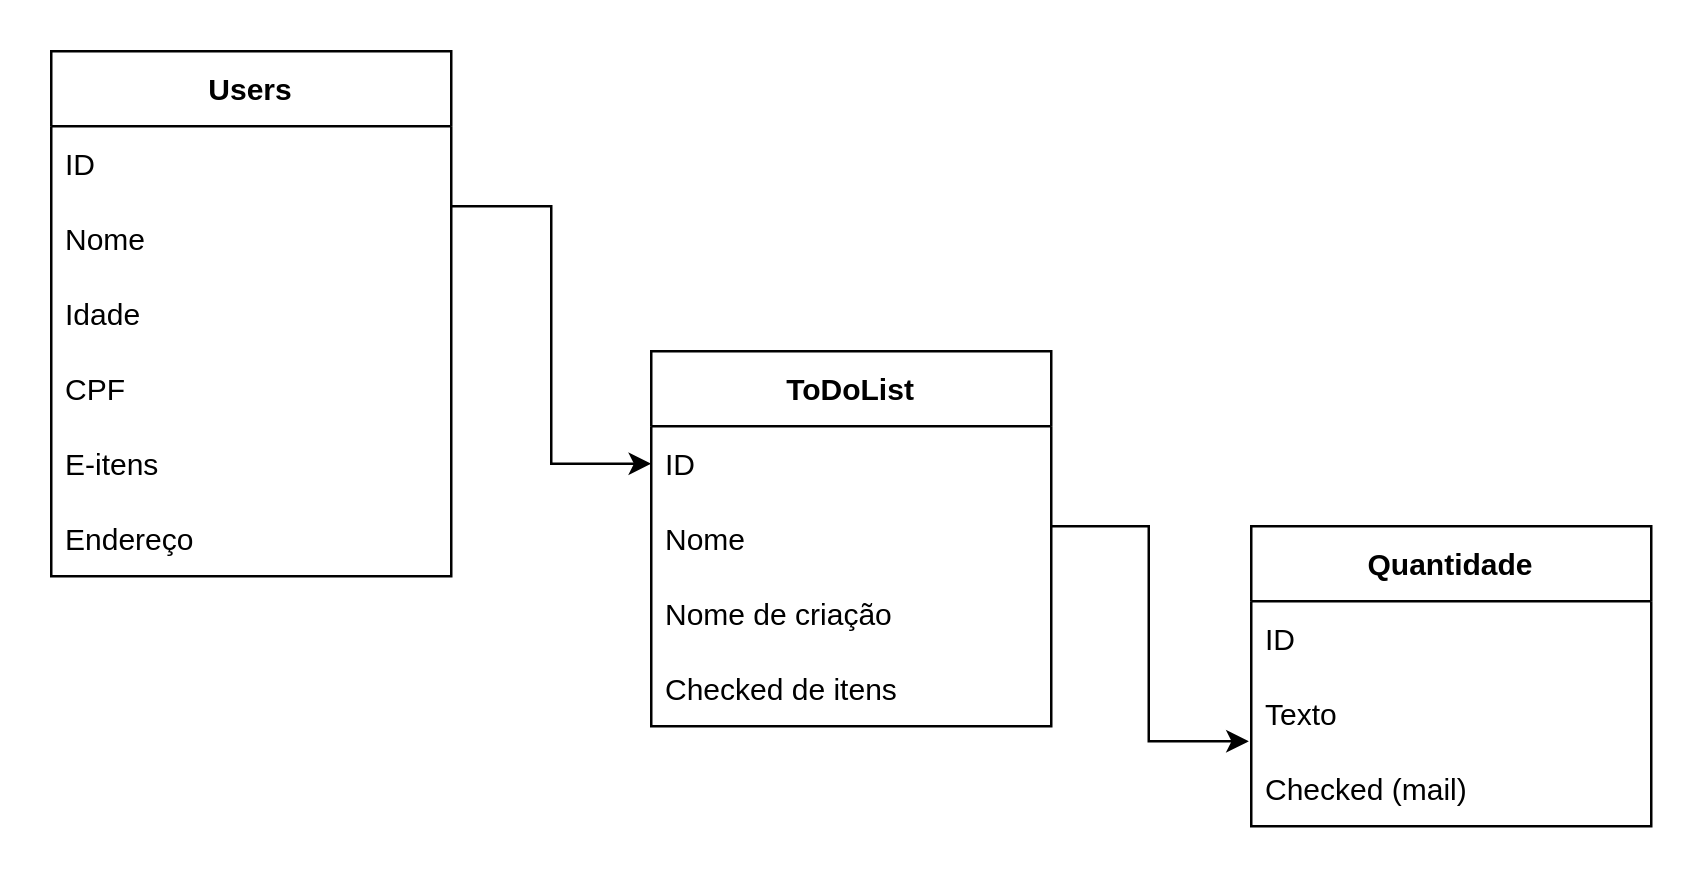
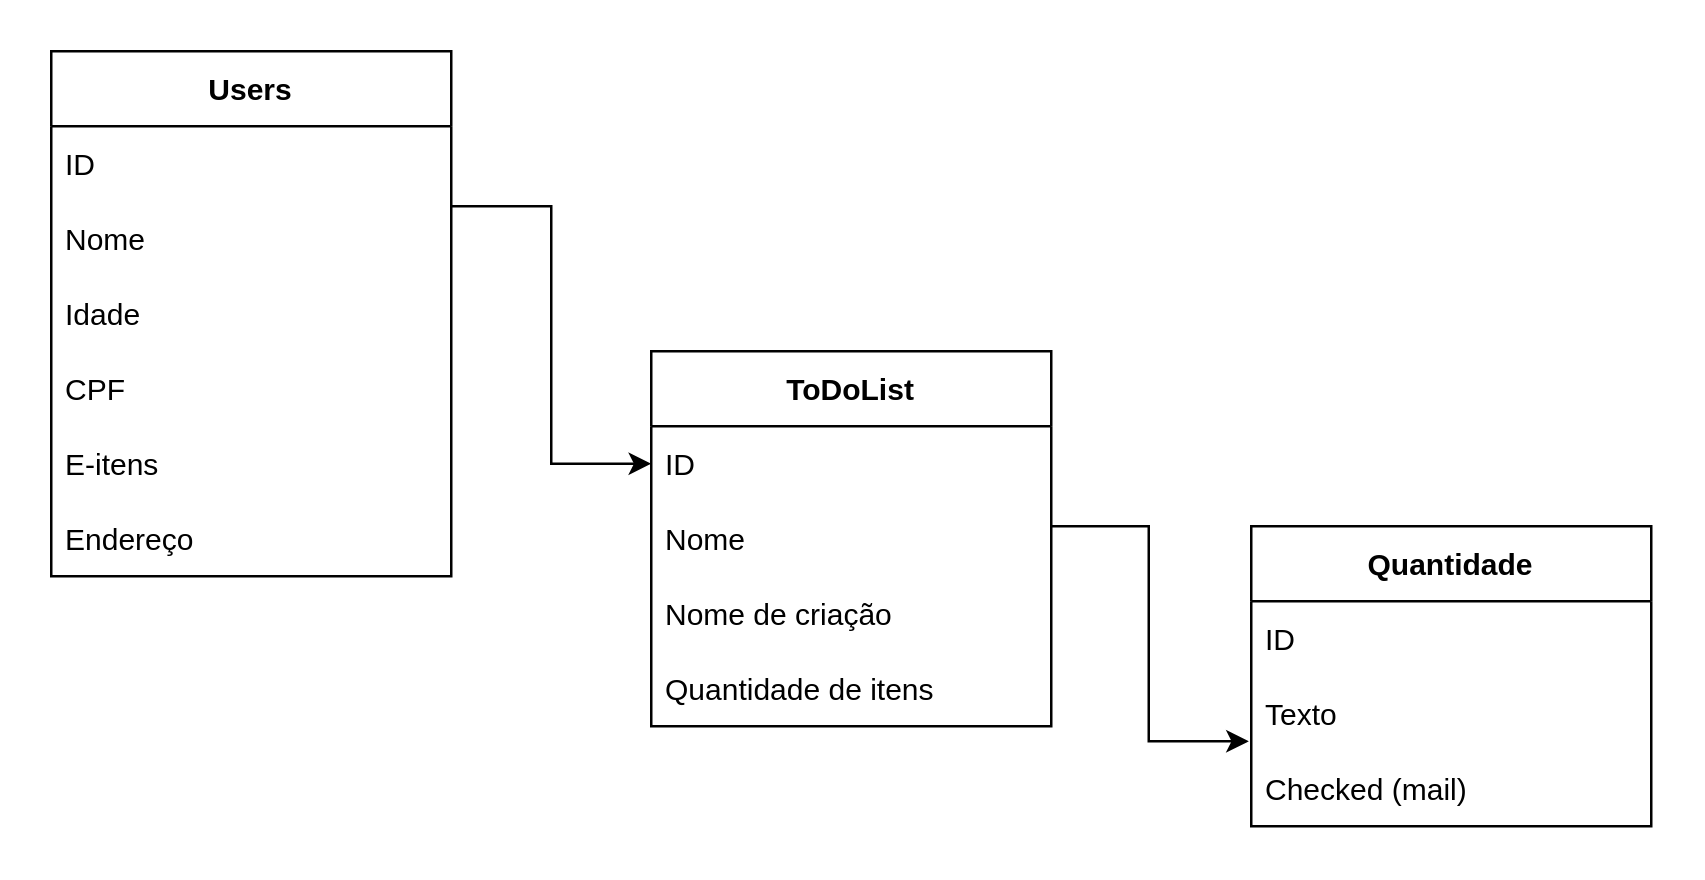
node "Checked de itens": label "Checked de itens" -> "Quantidade de itens"
